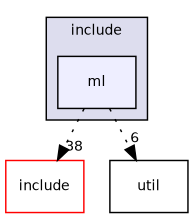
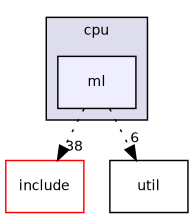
cluster "include": label "include" -> "cpu"
